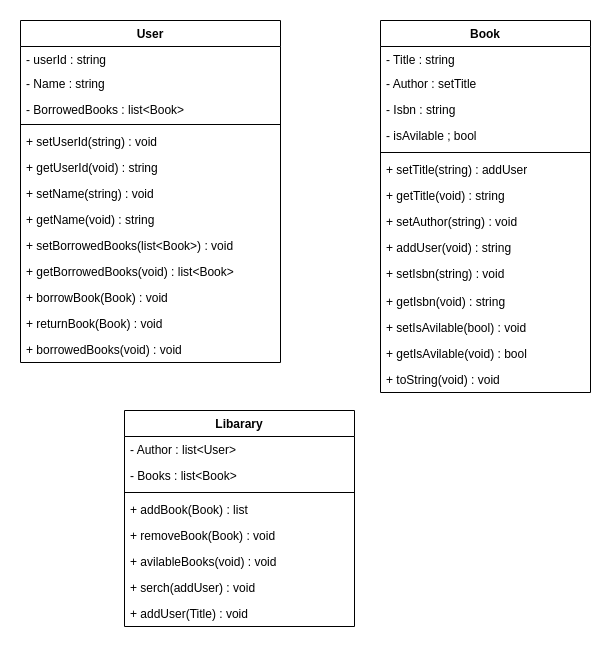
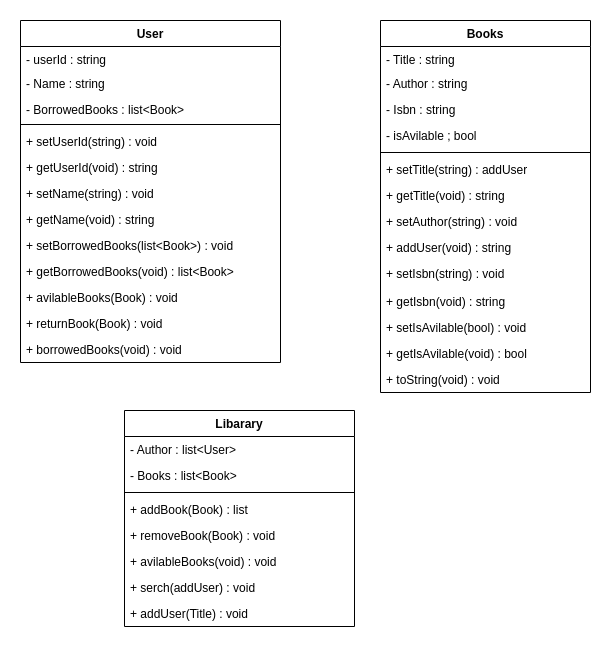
node "Book": label "Book" -> "Books"
node "- Author : setTitle": label "- Author : setTitle" -> "- Author : string"
node "+ borrowBook(Book) : void": label "+ borrowBook(Book) : void" -> "+ avilableBooks(Book) : void"
